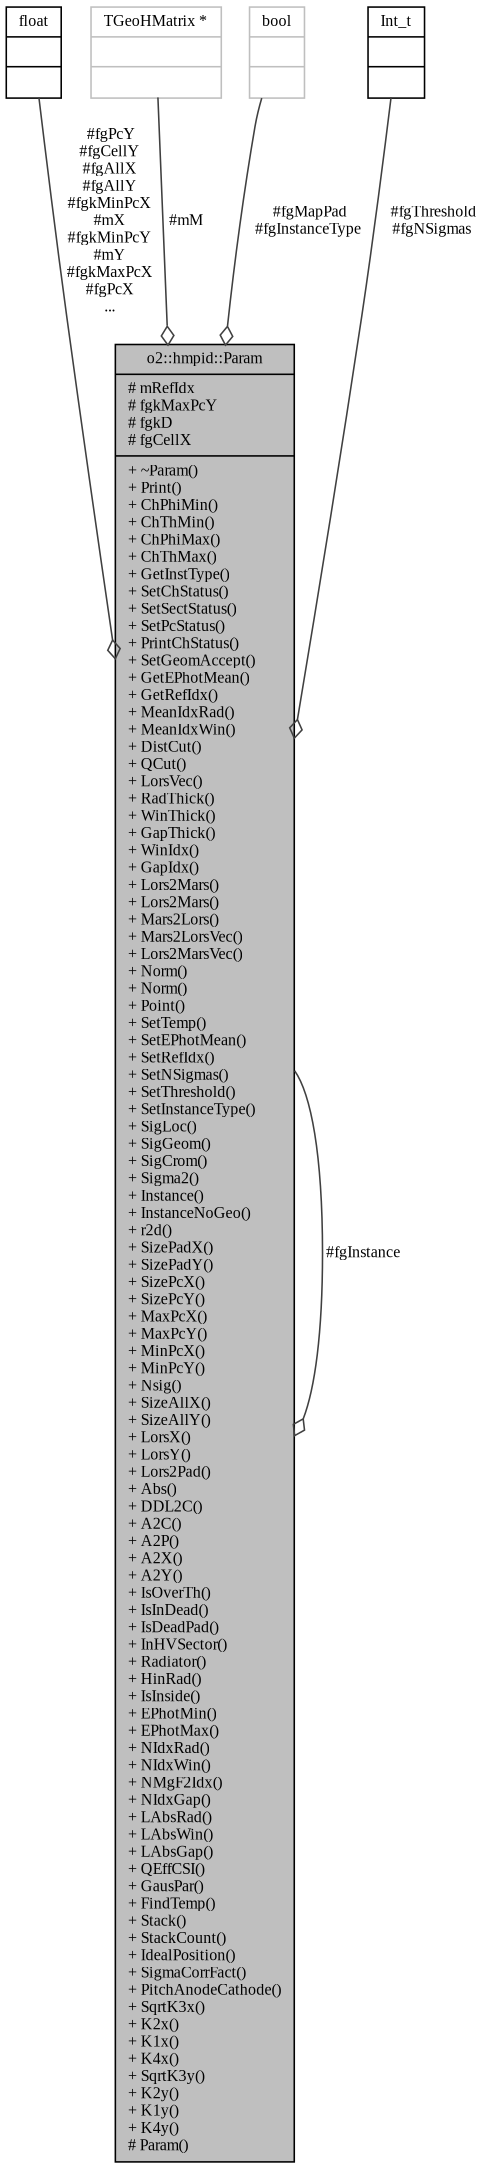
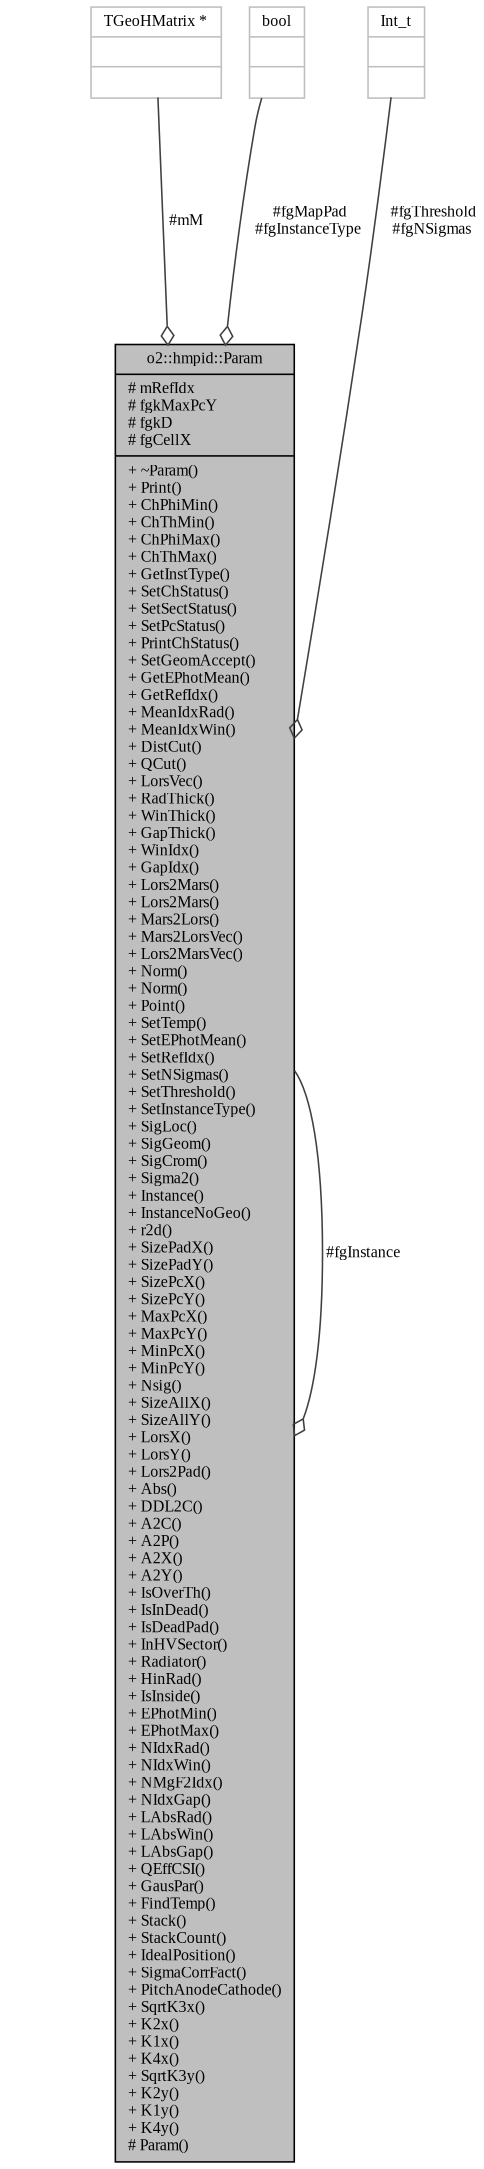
node "float": removed
node "Int_t": color black -> grey75
